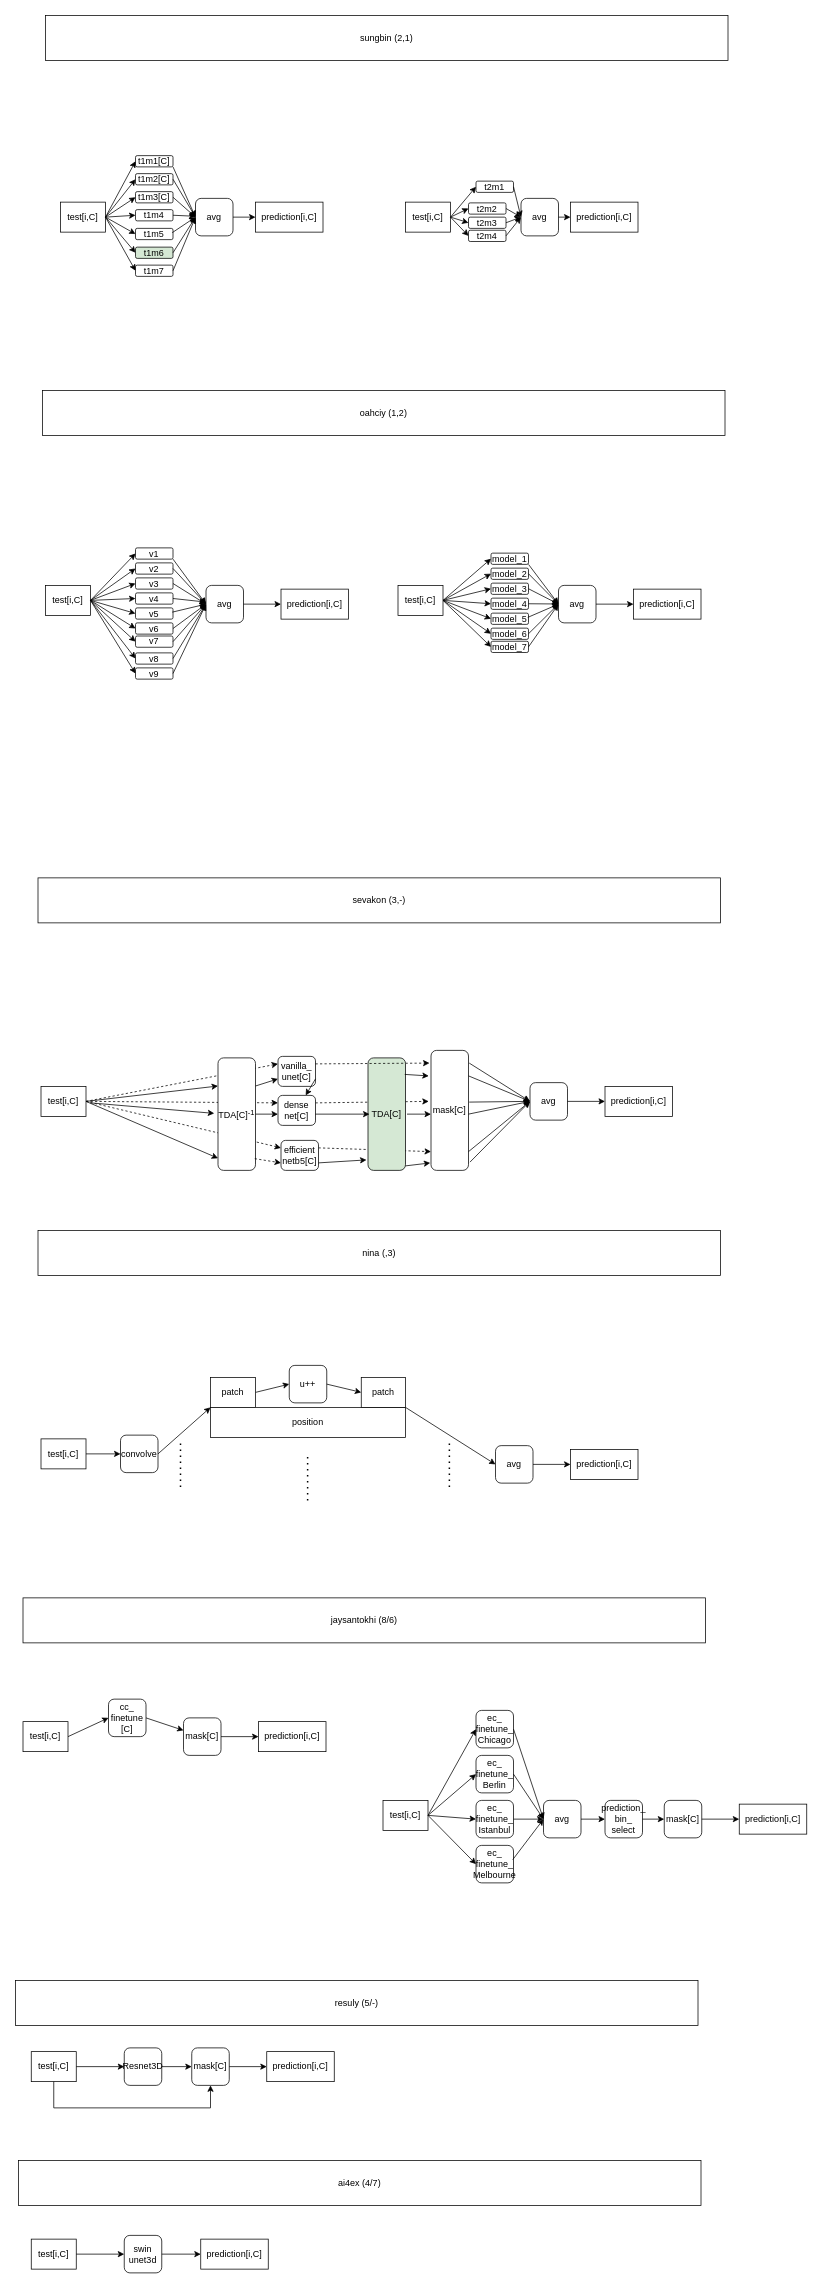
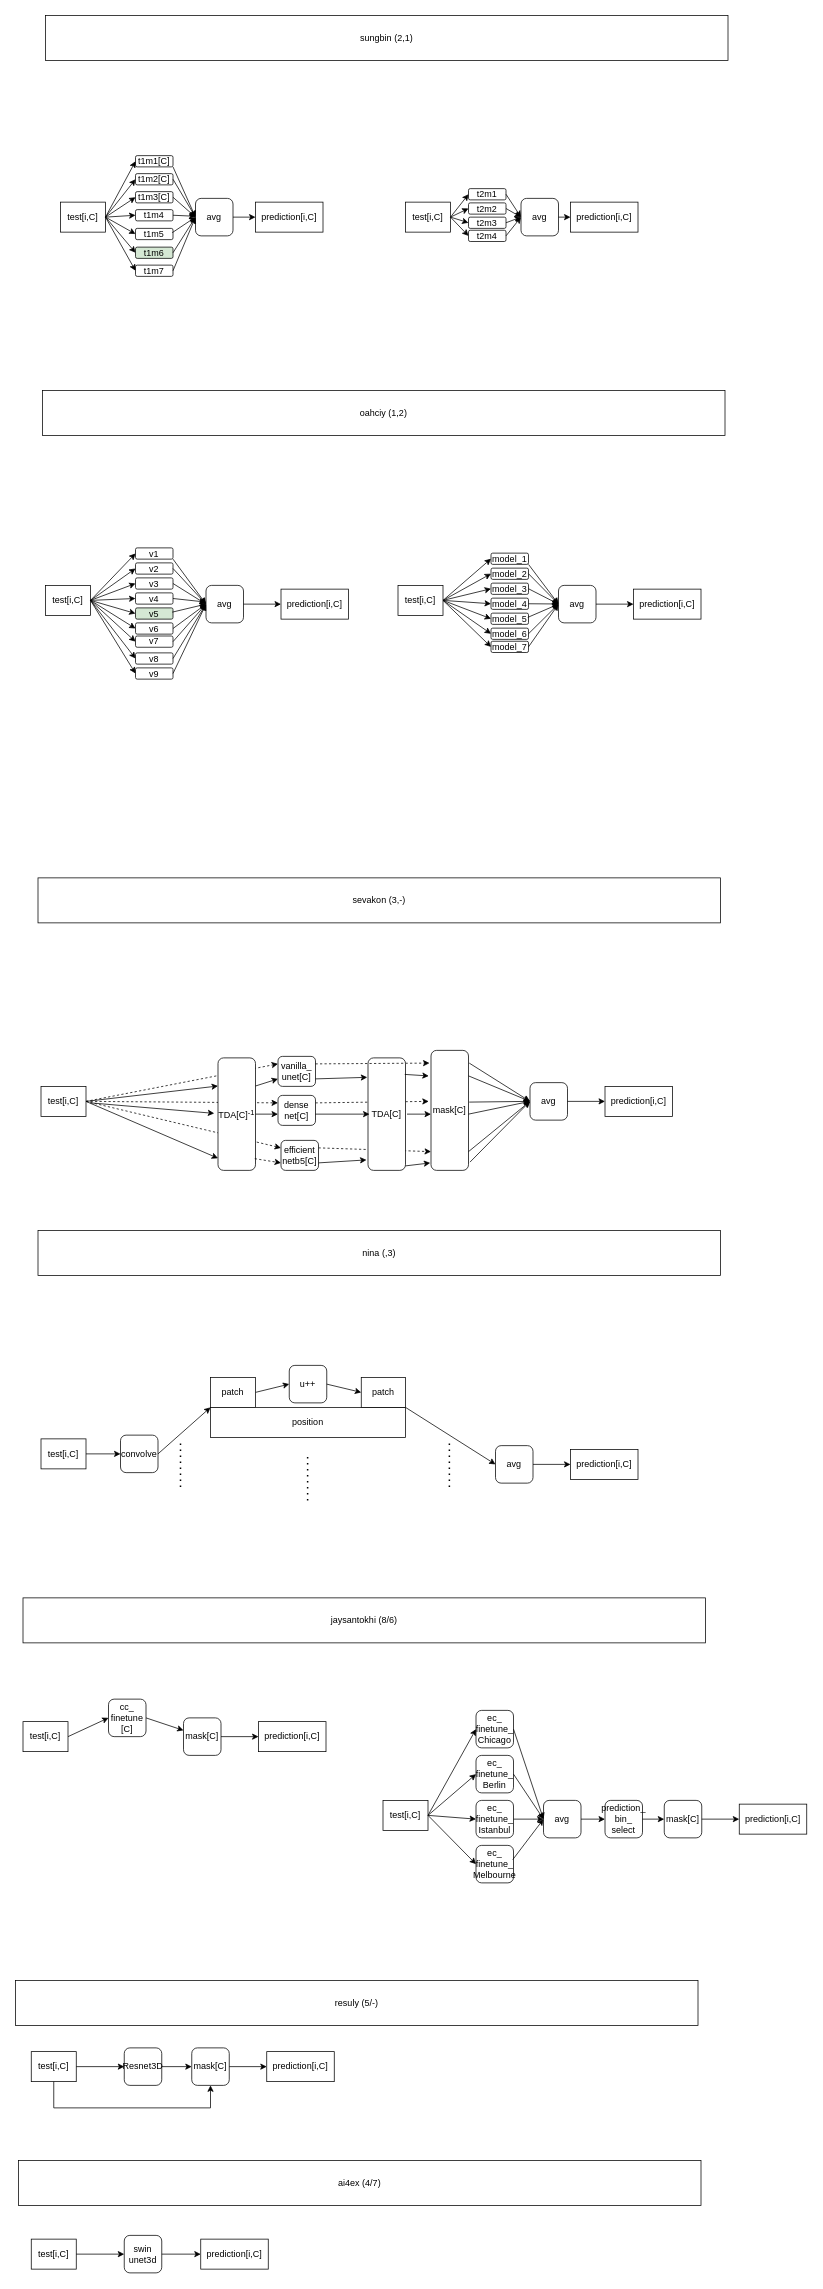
node "t2m1": moved (495, 187) -> (487, 194)
node "v5": fillcolor #ffffff -> #d5e8d4
edge "vanilla_ unet[C]" -> "dense net[C]": now "vanilla_ unet[C]" -> "TDA[C]"
node "TDA[C]": fillcolor #d5e8d4 -> #ffffff
